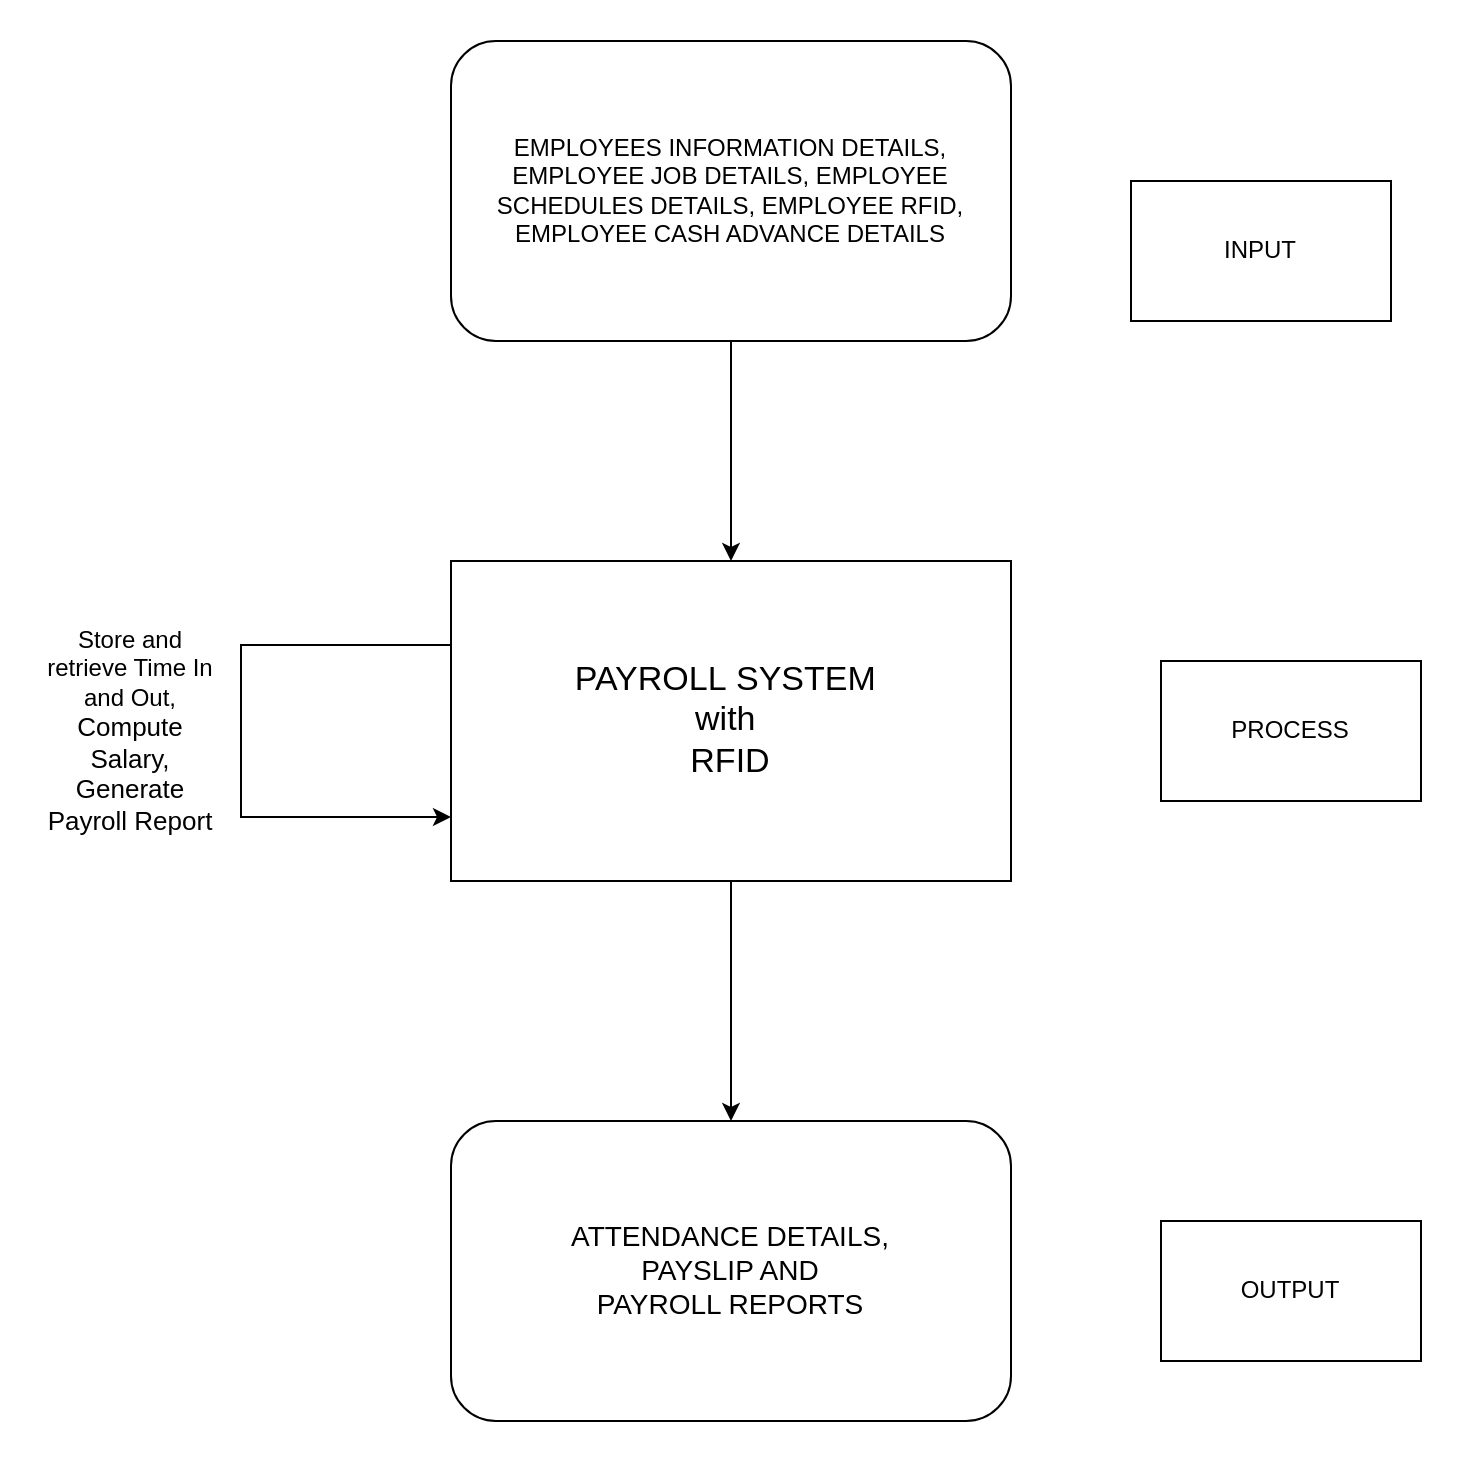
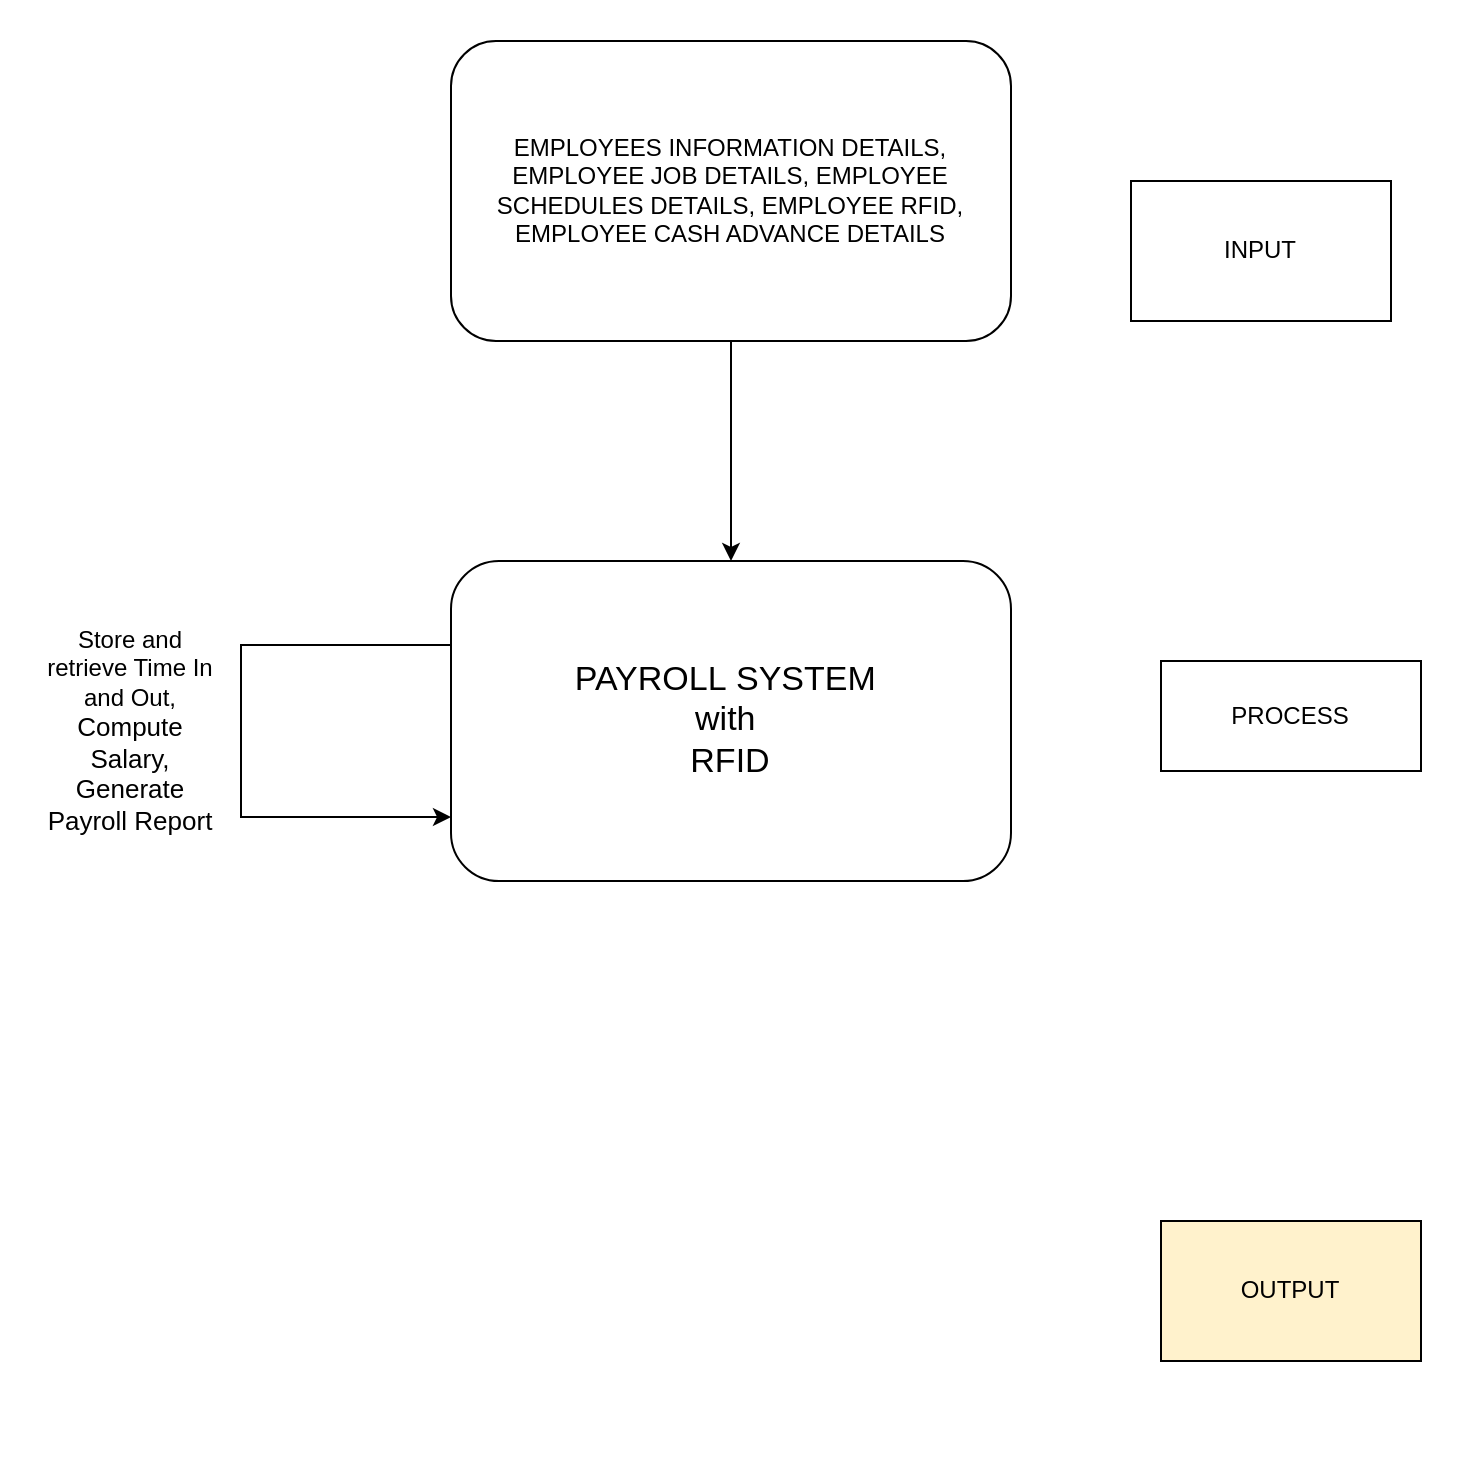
node "PAYROLL SYSTEM with RFID": shape rectangle -> rounded rectangle
node "PROCESS": size 260x140 -> 260x110
edge "PAYROLL SYSTEM with RFID" -> "ATTENDANCE DETAILS, PAYSLIP AND PAYROLL REPORTS": removed
node "ATTENDANCE DETAILS, PAYSLIP AND PAYROLL REPORTS": removed
node "OUTPUT": fillcolor #ffffff -> #fff2cc
